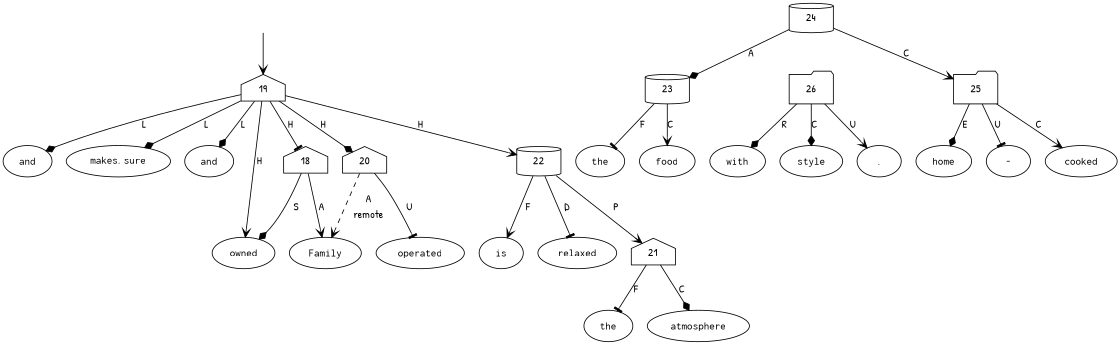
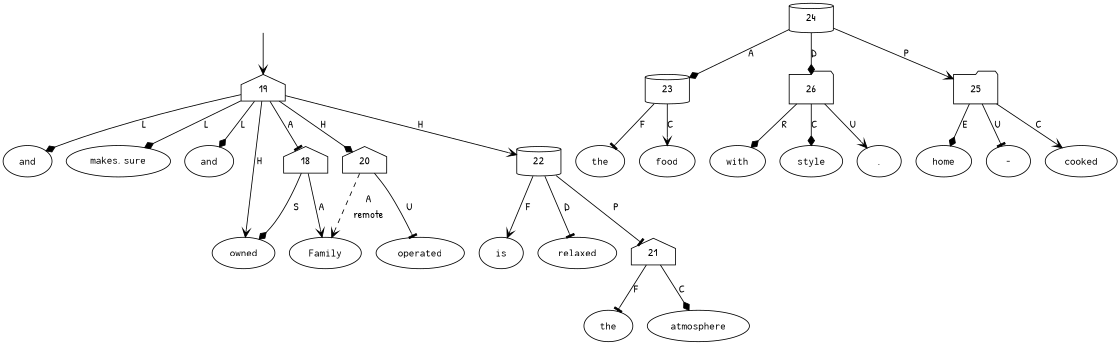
edge "24" -> "26": added, label "D"
edge "24" -> "25": label "C" -> "P"
edge "19" -> "18": label "H" -> "A"
edge "22" -> "21": arrowhead vee -> tee
